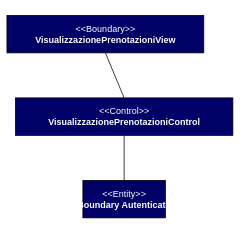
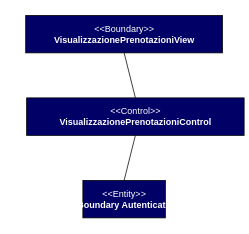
node "<<Boundary>> VisualizzazionePrenotazioniView": moved (105, 34) -> (124, 34)
node "<<Control>> VisualizzazionePrenotazioniControl": moved (124, 117) -> (135, 117)
